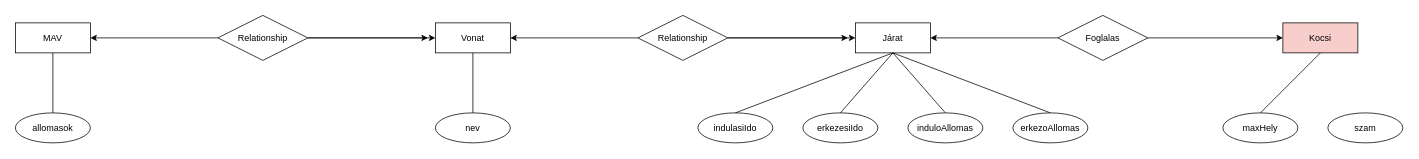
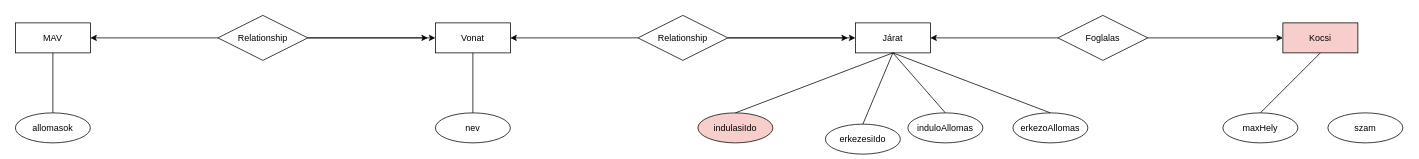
node "indulasiIdo": fillcolor #ffffff -> #f8cecc
node "erkezesiIdo": moved (840, 128) -> (863, 139)
